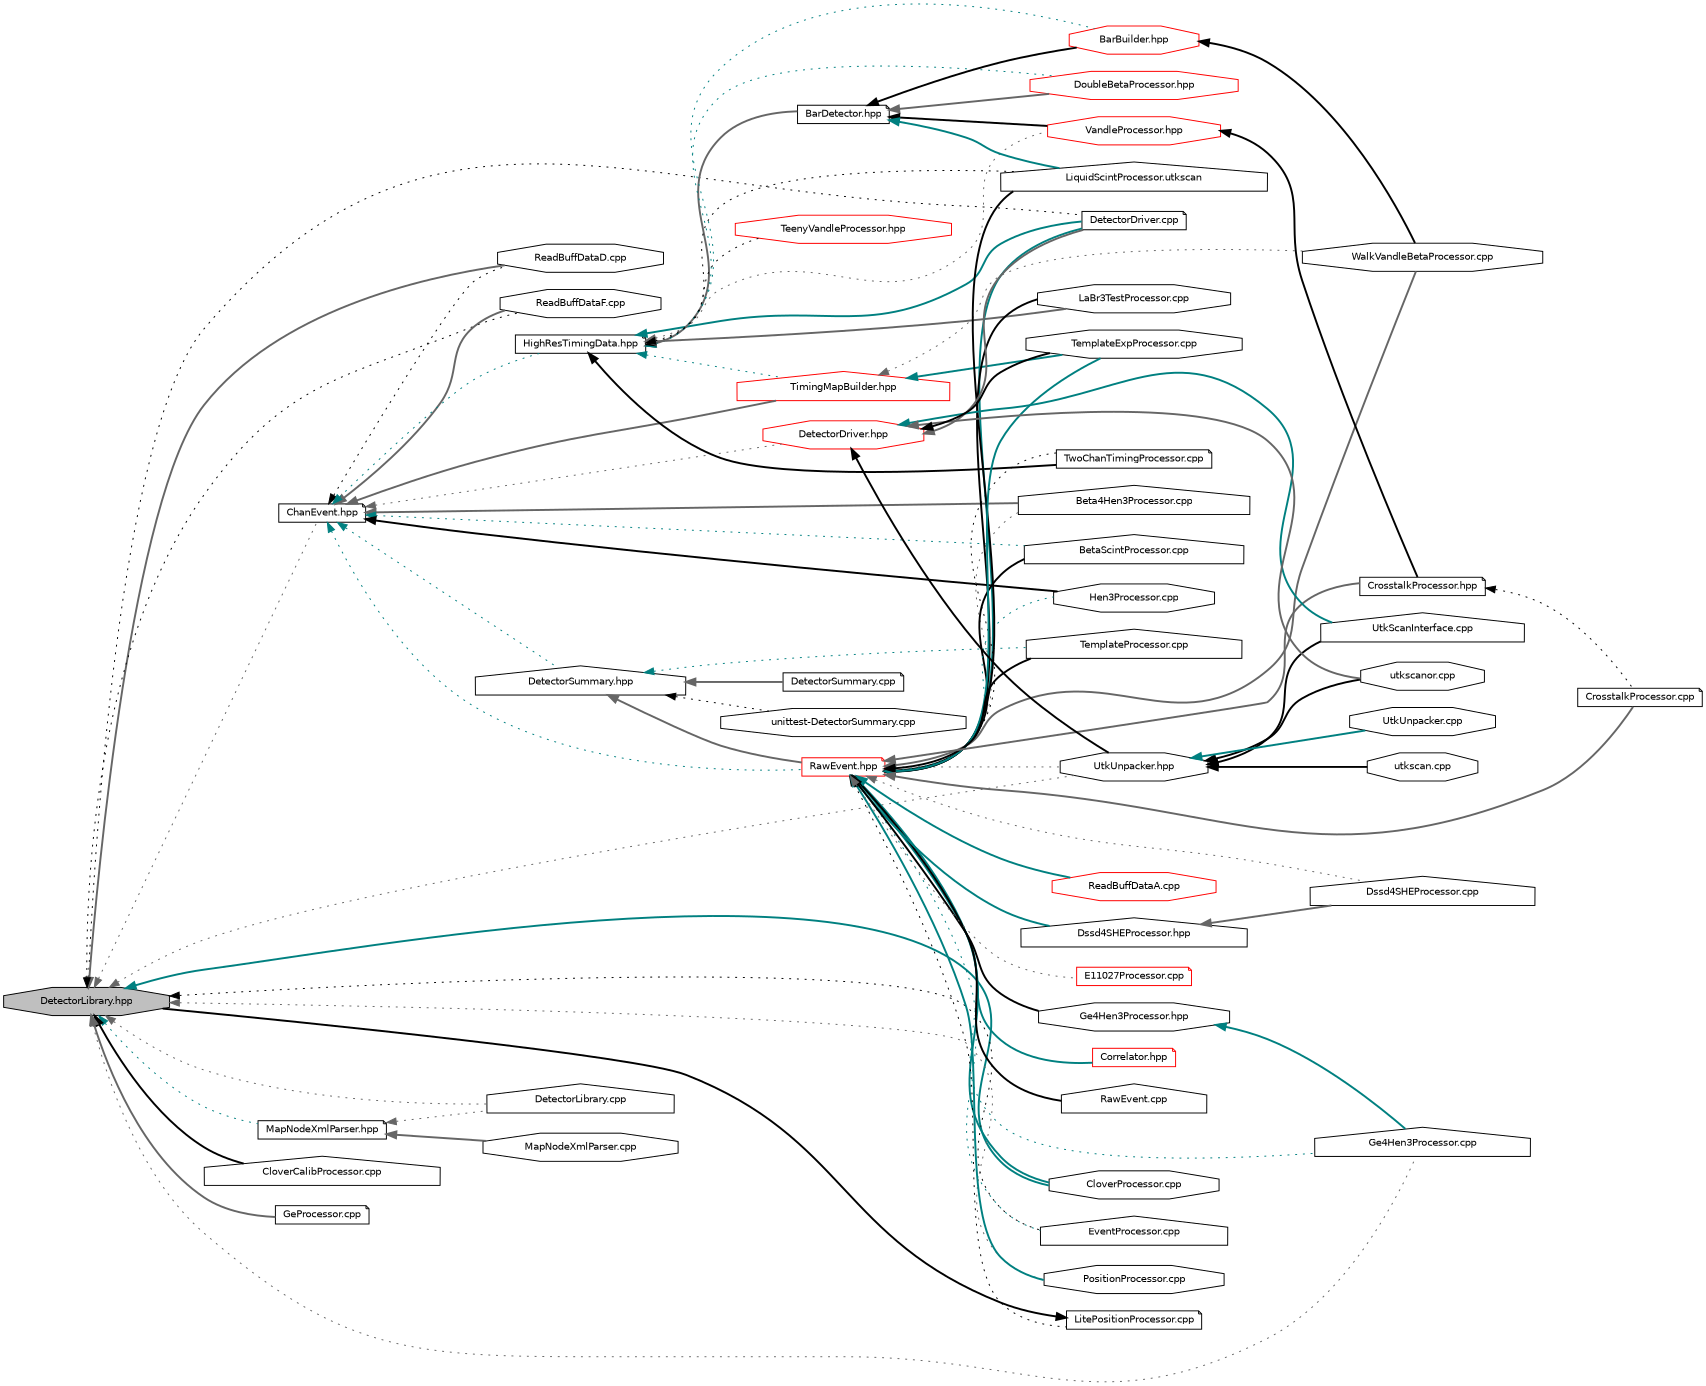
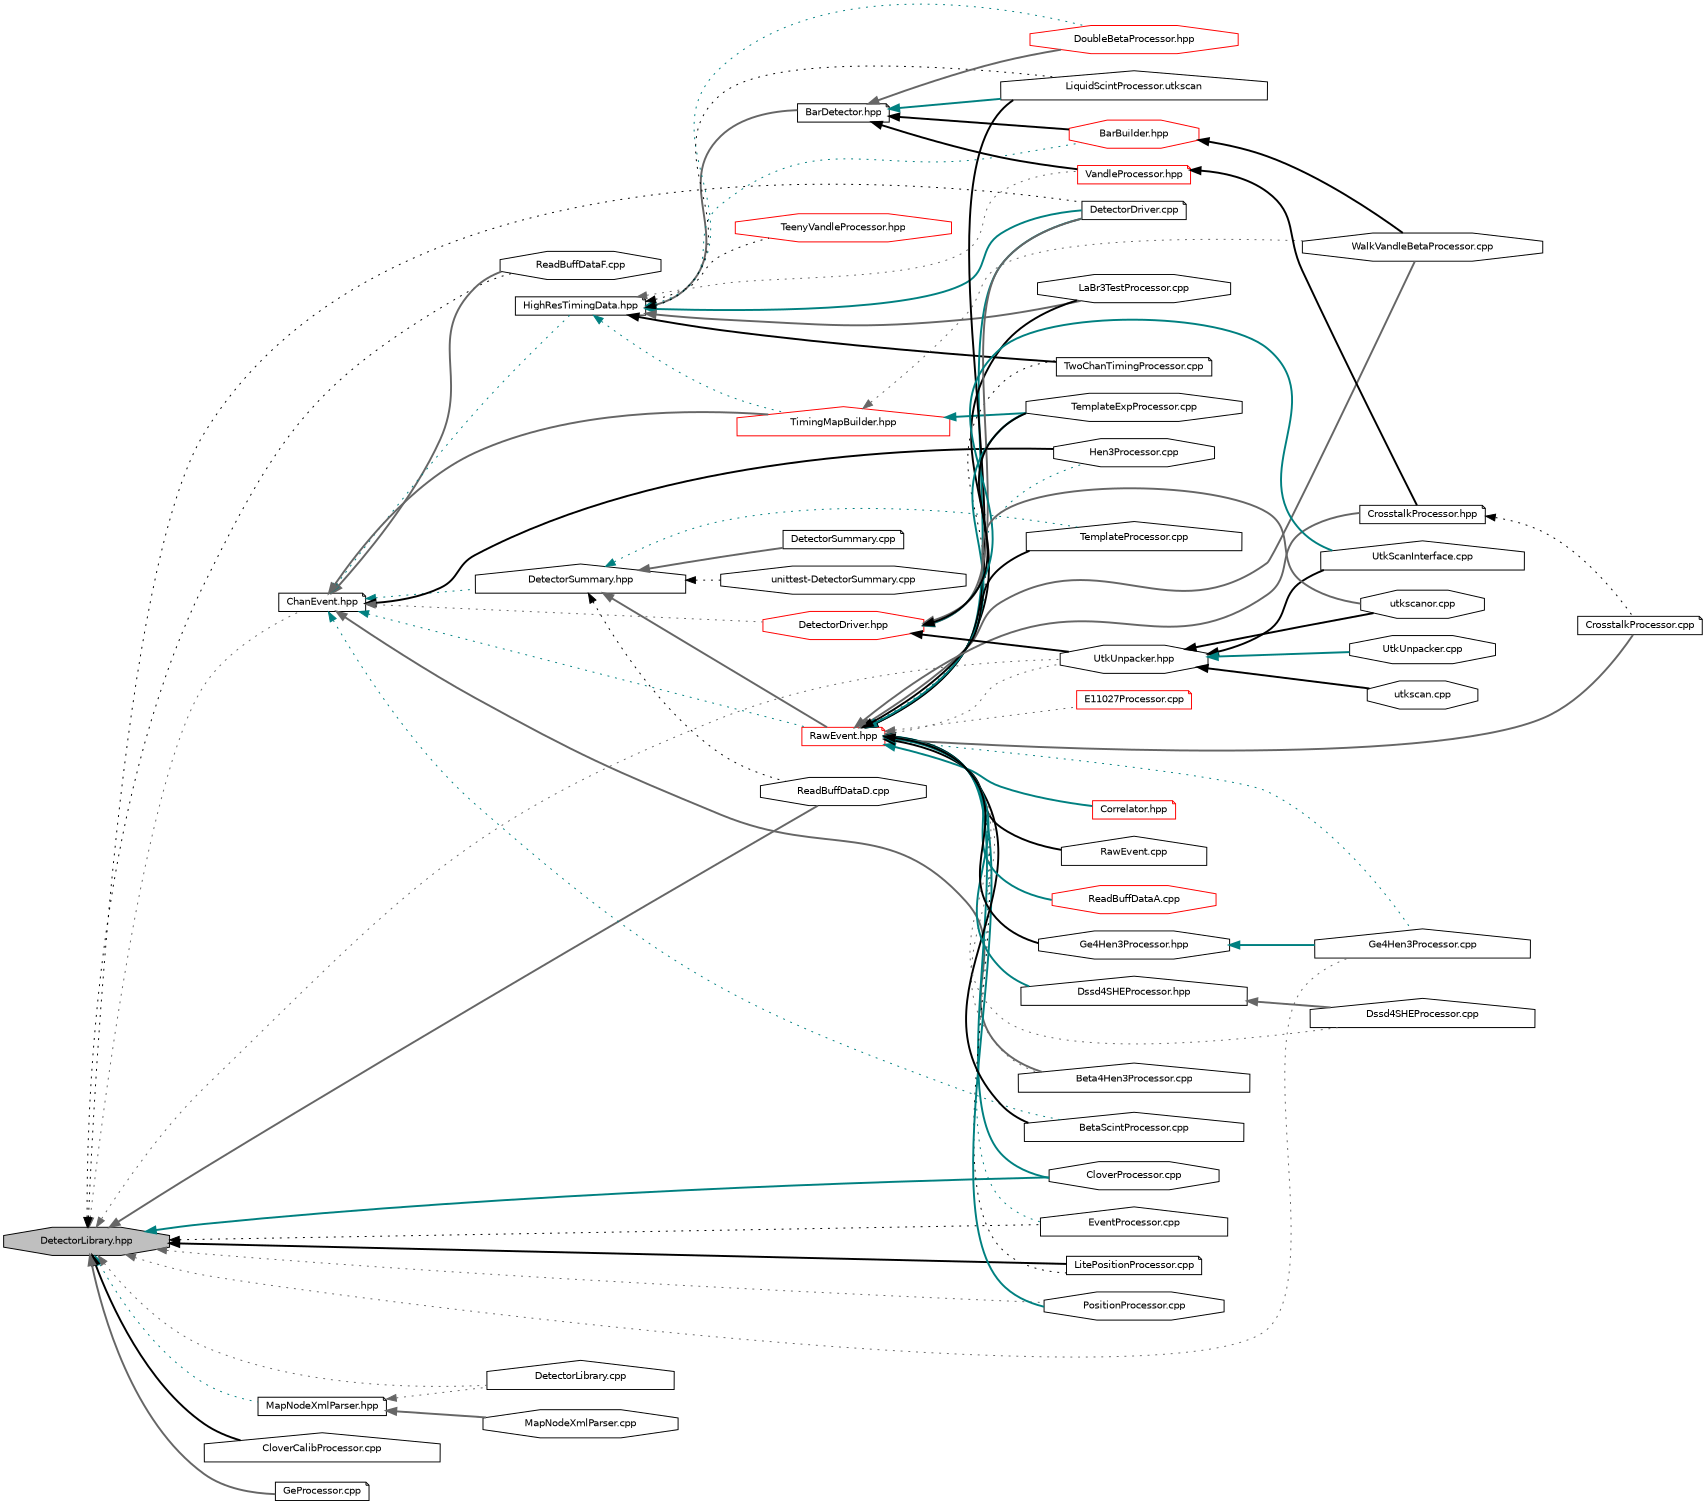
node "VandleProcessor.hpp": shape octagon -> note
edge "ReadBuffDataD.cpp" -> "ChanEvent.hpp": now "ReadBuffDataD.cpp" -> "DetectorSummary.hpp"
edge "DetectorLibrary.hpp" -> "LitePositionProcessor.cpp": reversed
